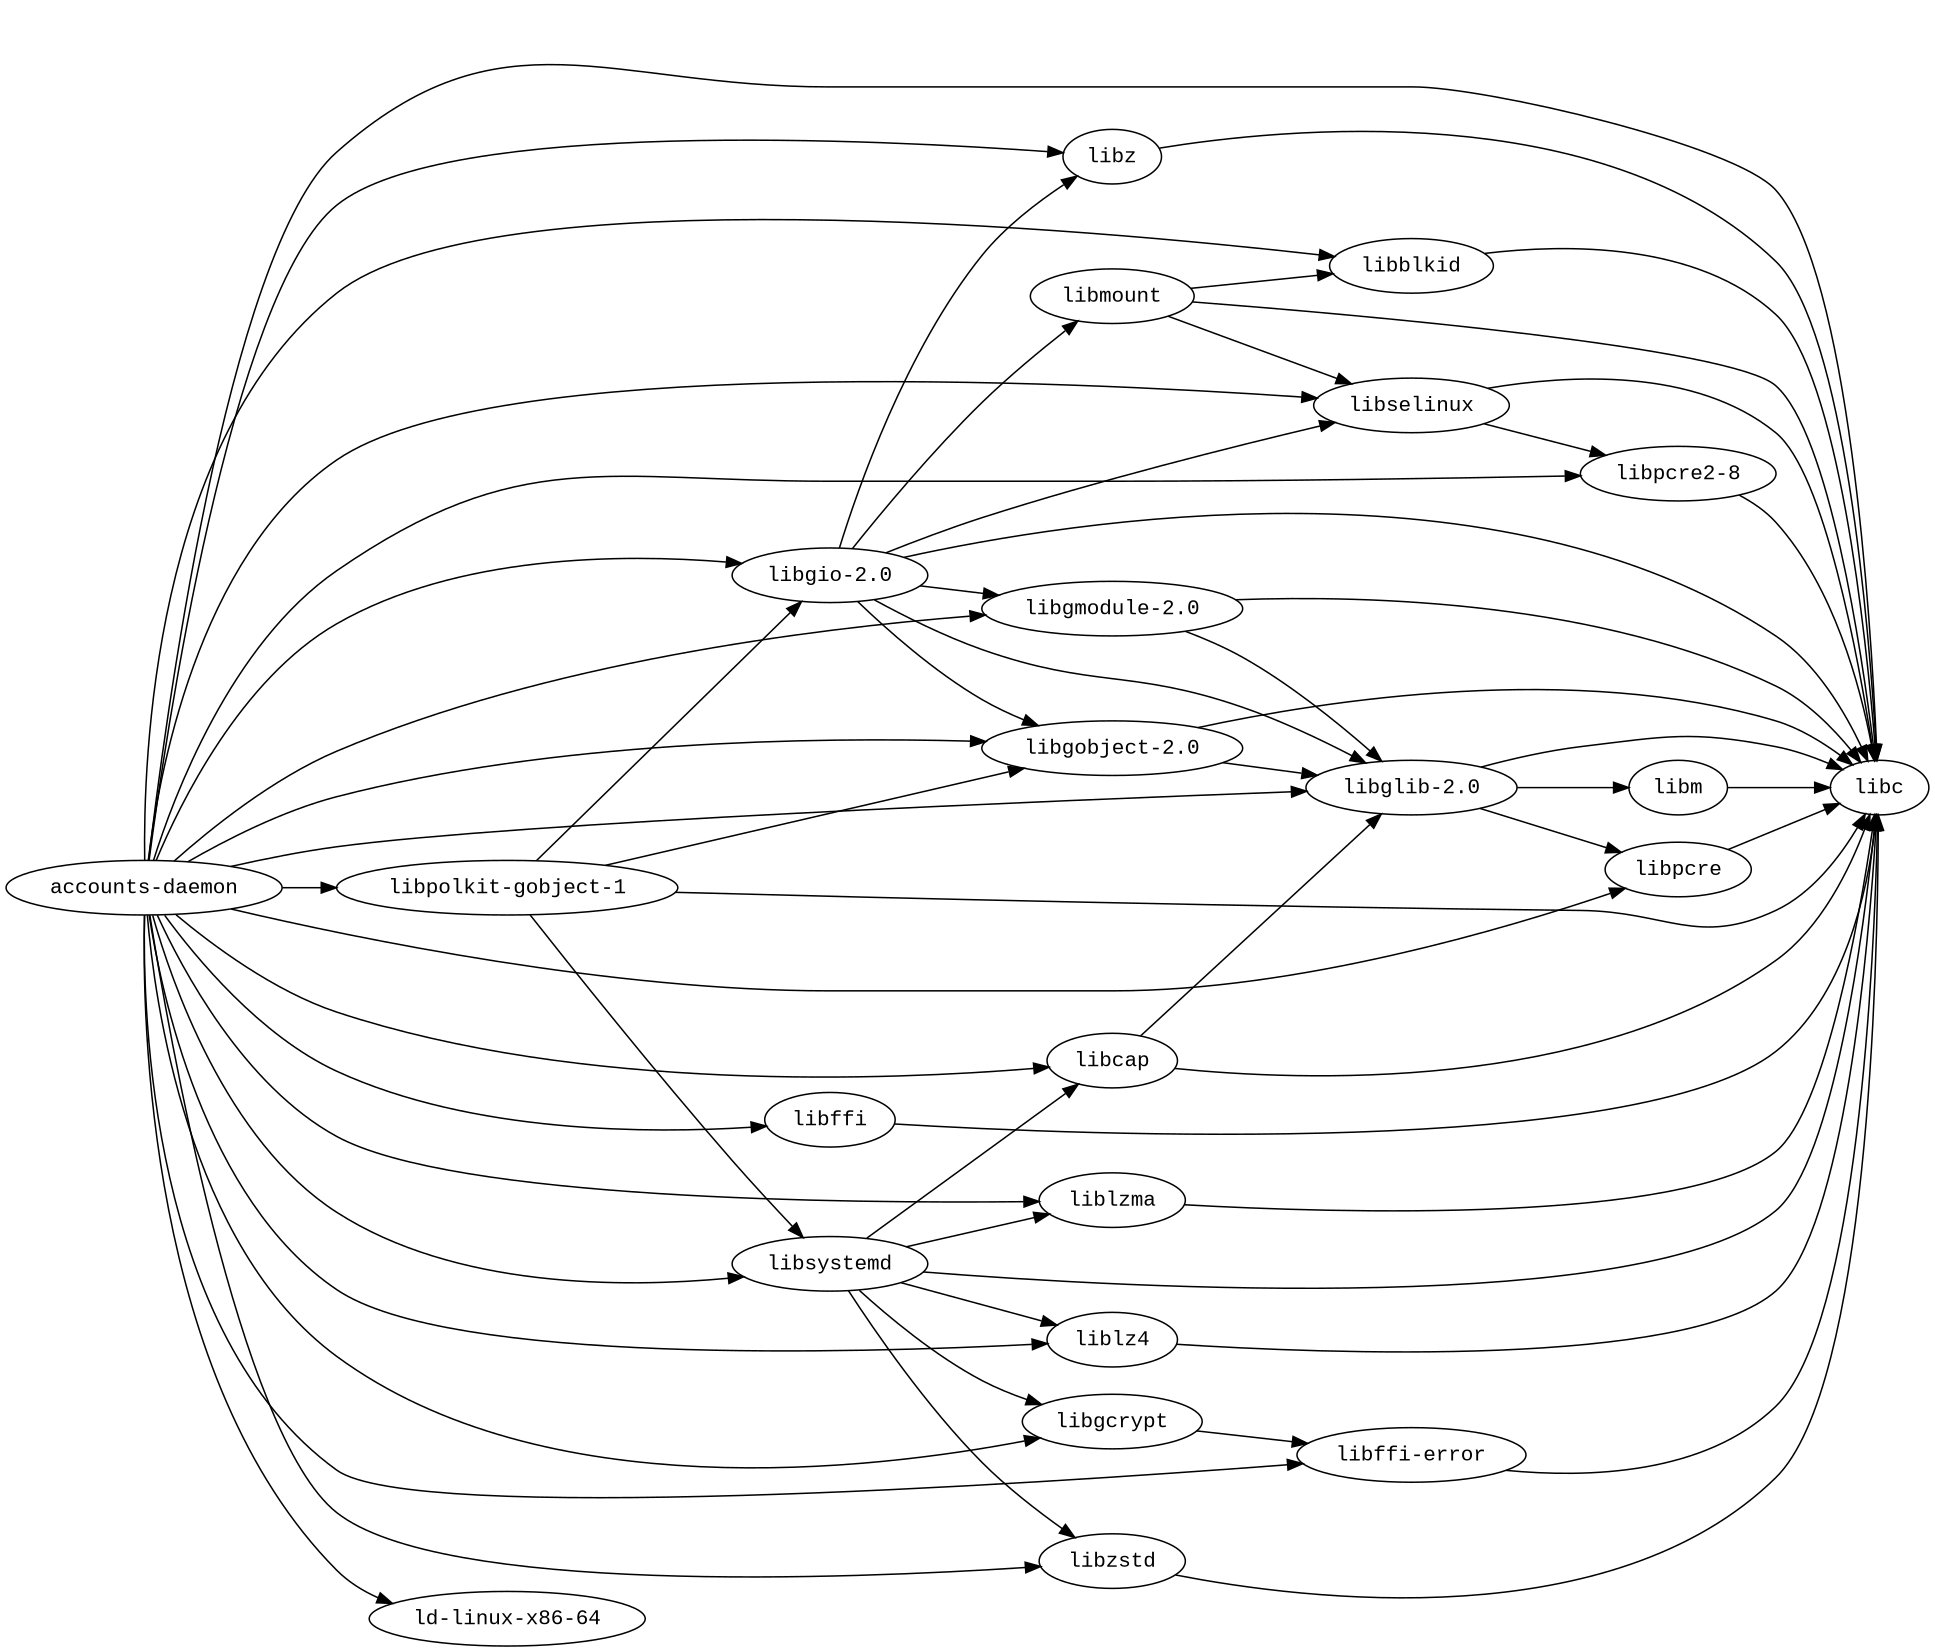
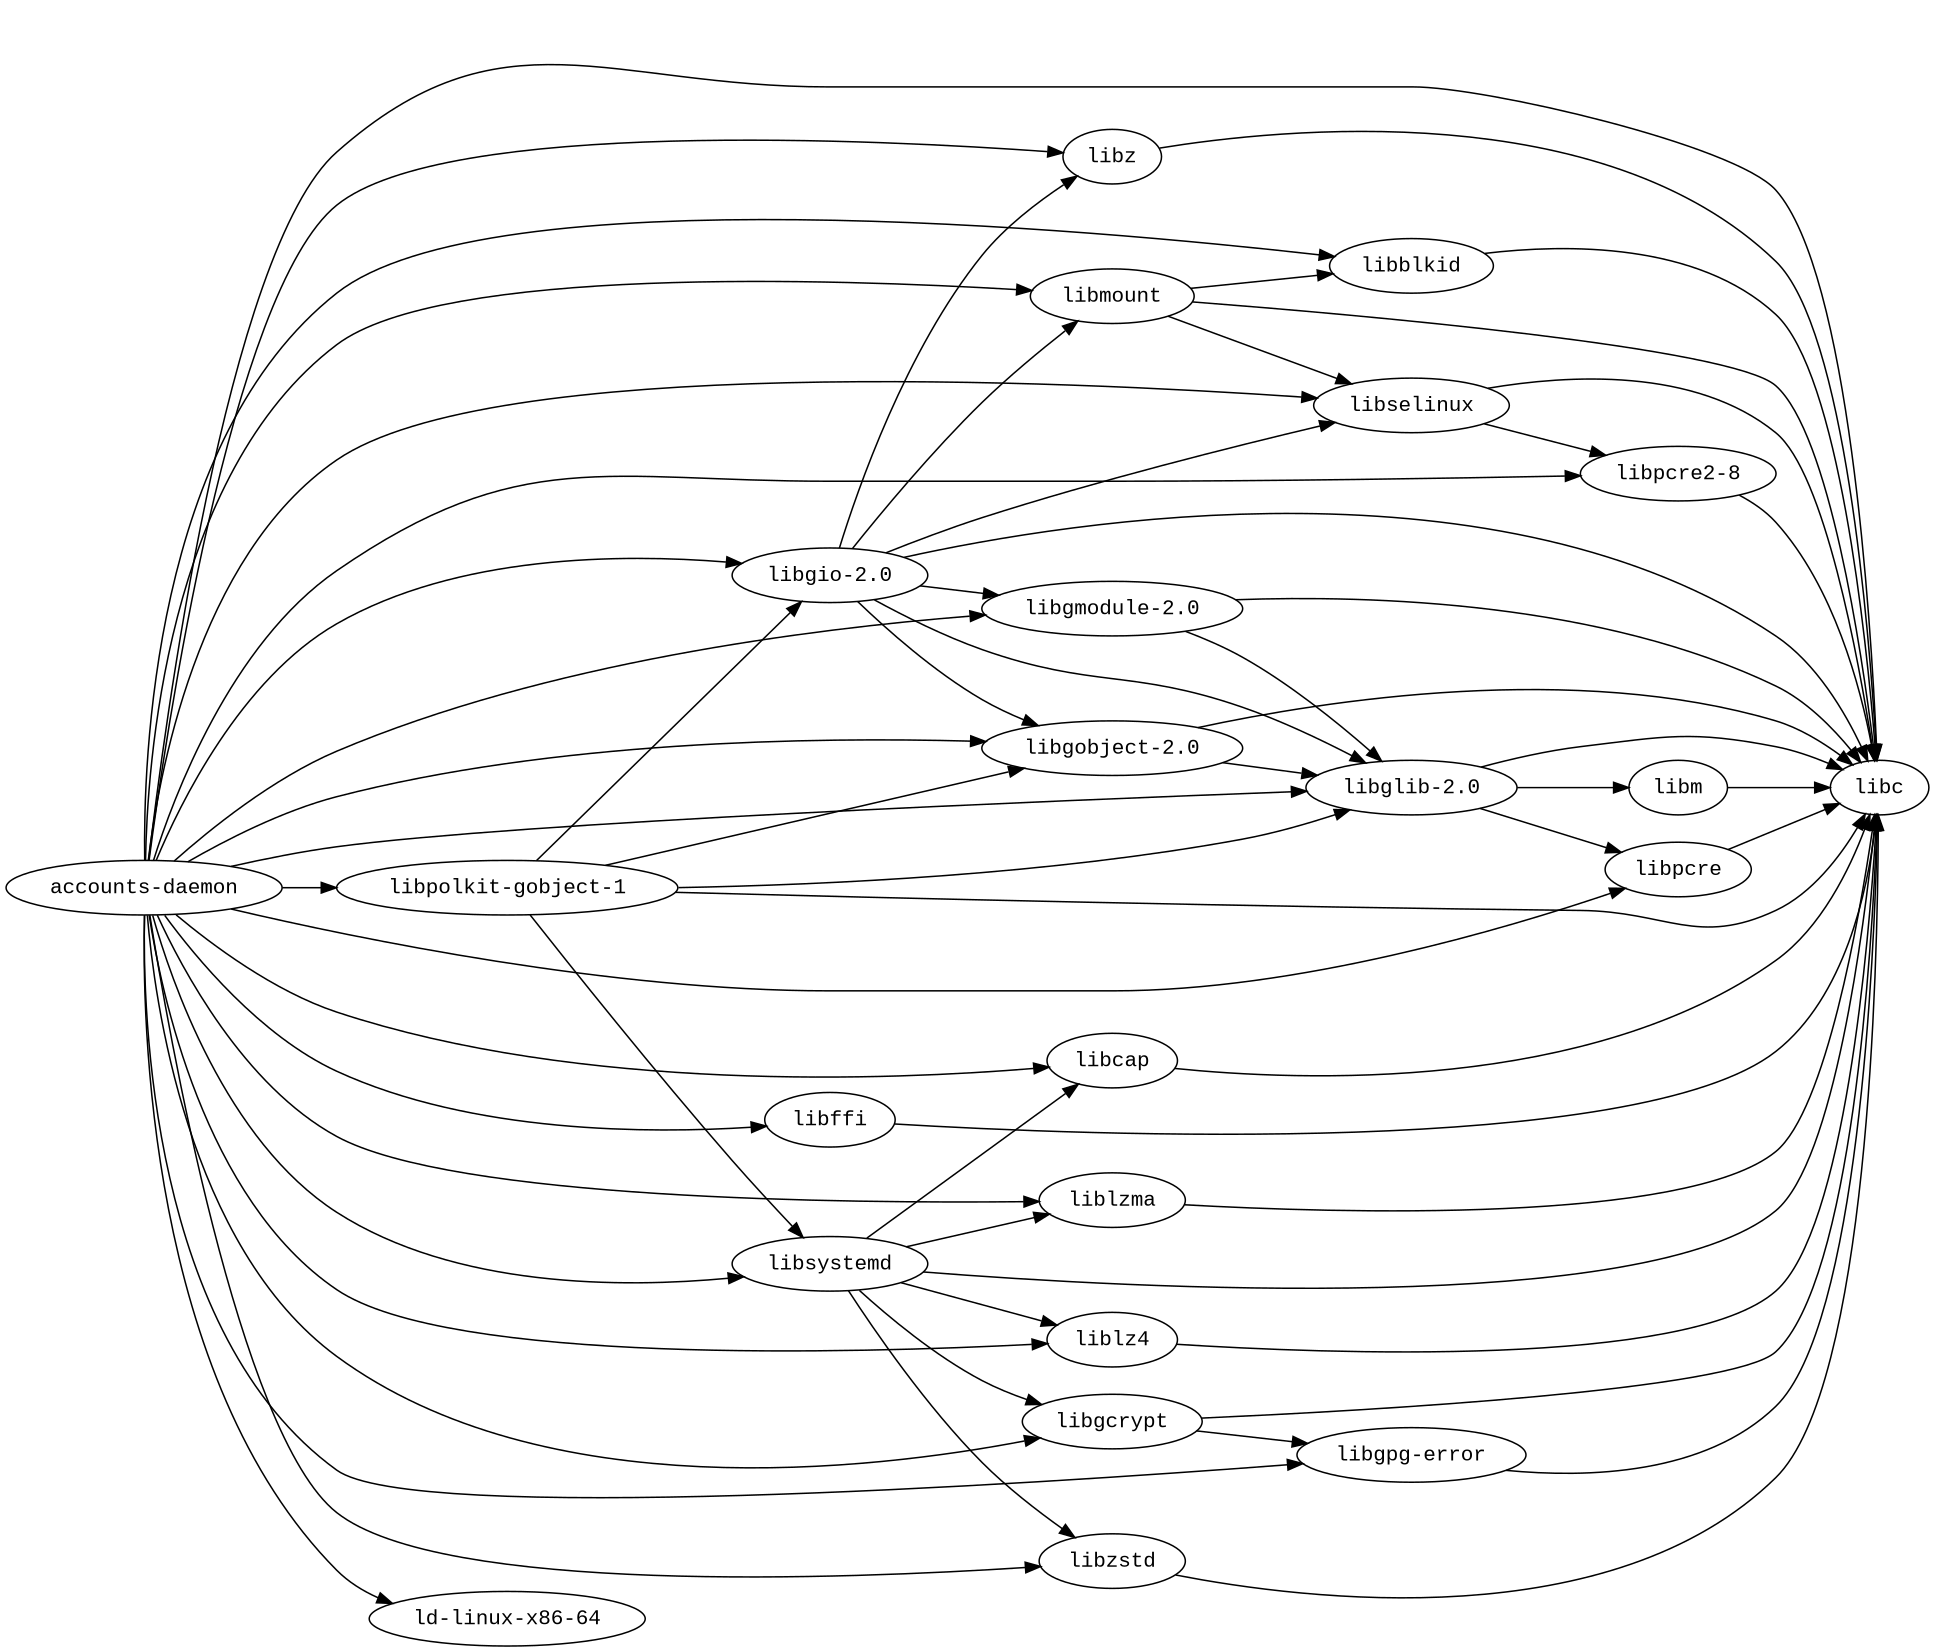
edge "accounts-daemon" -> "libmount": added
edge "libcap" -> "libglib-2.0": now "libpolkit-gobject-1" -> "libglib-2.0"
edge "libgcrypt" -> "libc": added
node "libffi-error": label "libffi-error" -> "libgpg-error"
